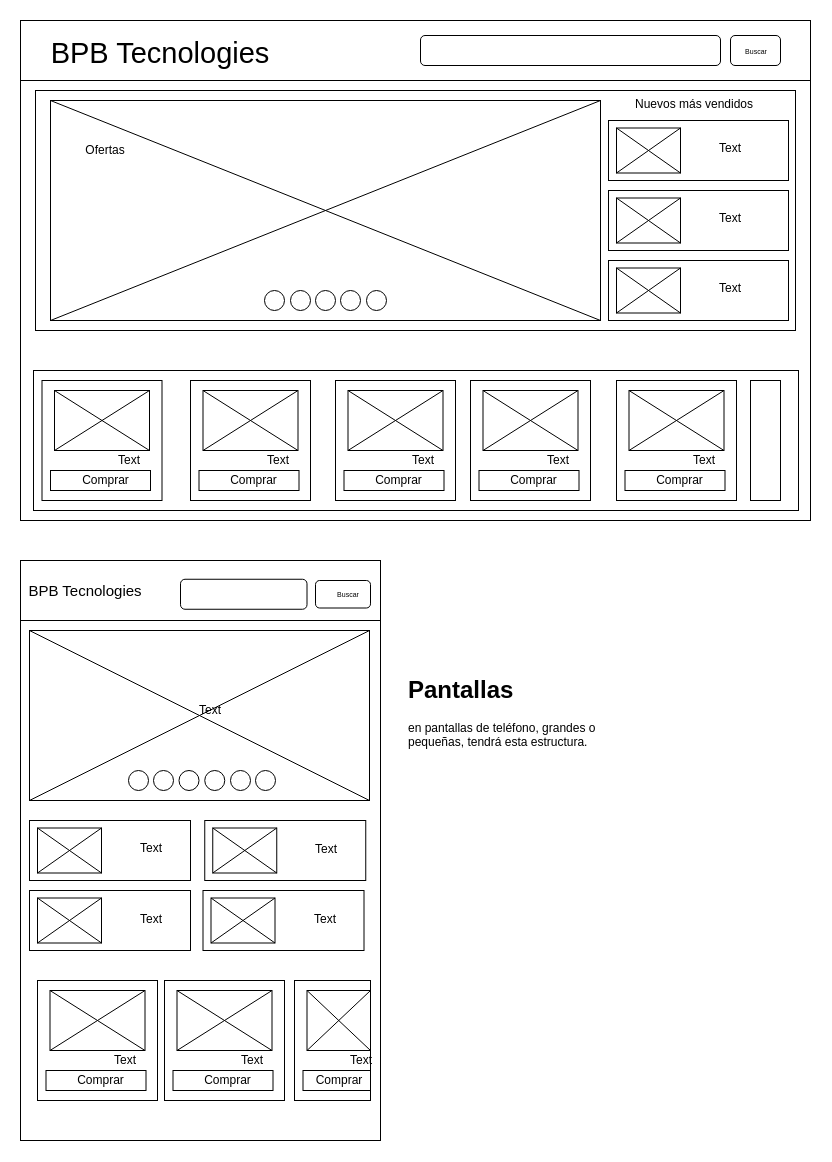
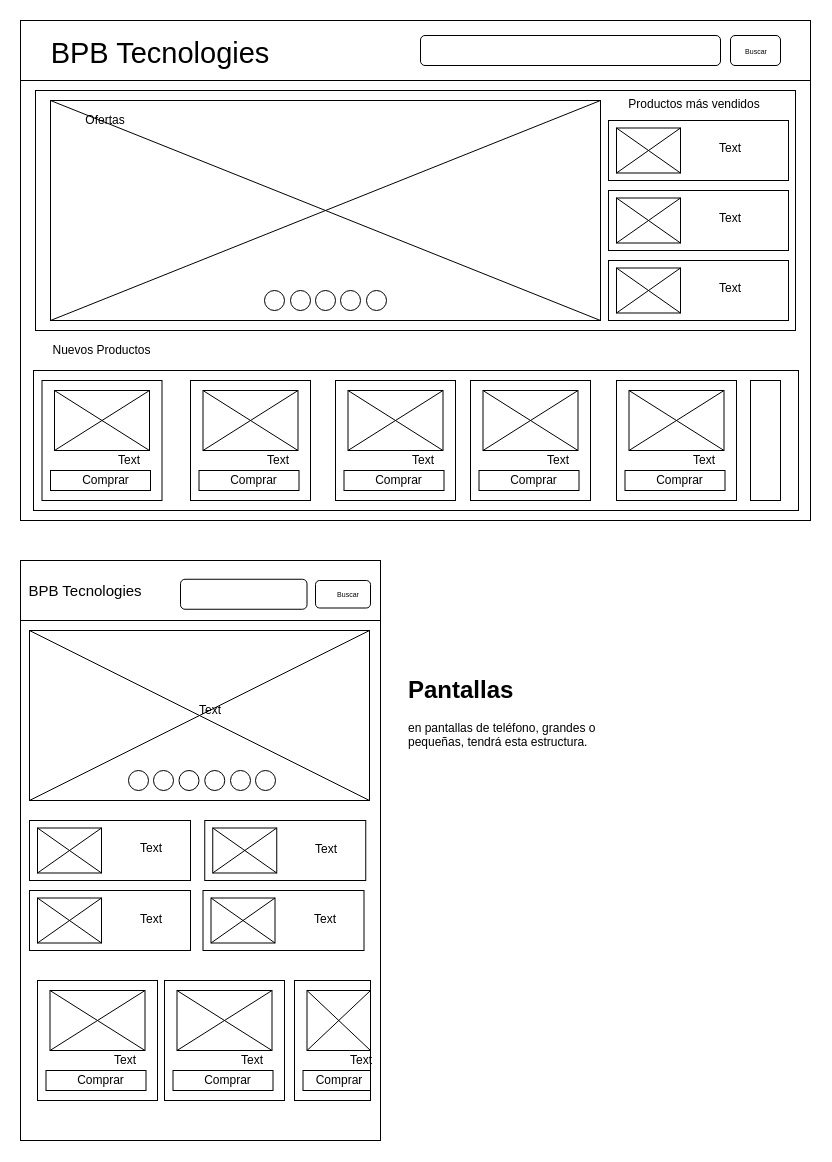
node "Nuevos más vendidos": label "Nuevos más vendidos" -> "Productos más vendidos"
node "Ofertas": moved (106, 151) -> (106, 121)
node "Nuevos Productos": added
